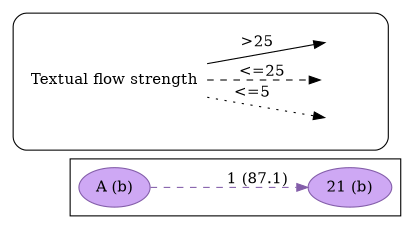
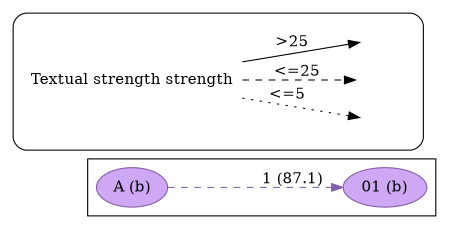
node "Textual flow strength": label "Textual flow strength" -> "Textual strength strength"
node "21 (b)": label "21 (b)" -> "01 (b)"
